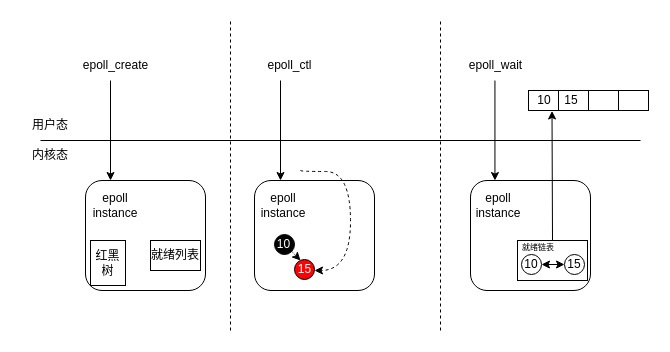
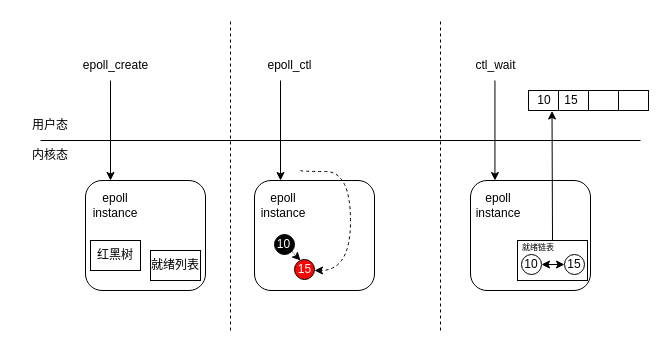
node "epoll_wait": label "epoll_wait" -> "ctl_wait"
node "就绪列表": moved (176, 256) -> (176, 266)
node "红黑树": size 35x45 -> 50x30
